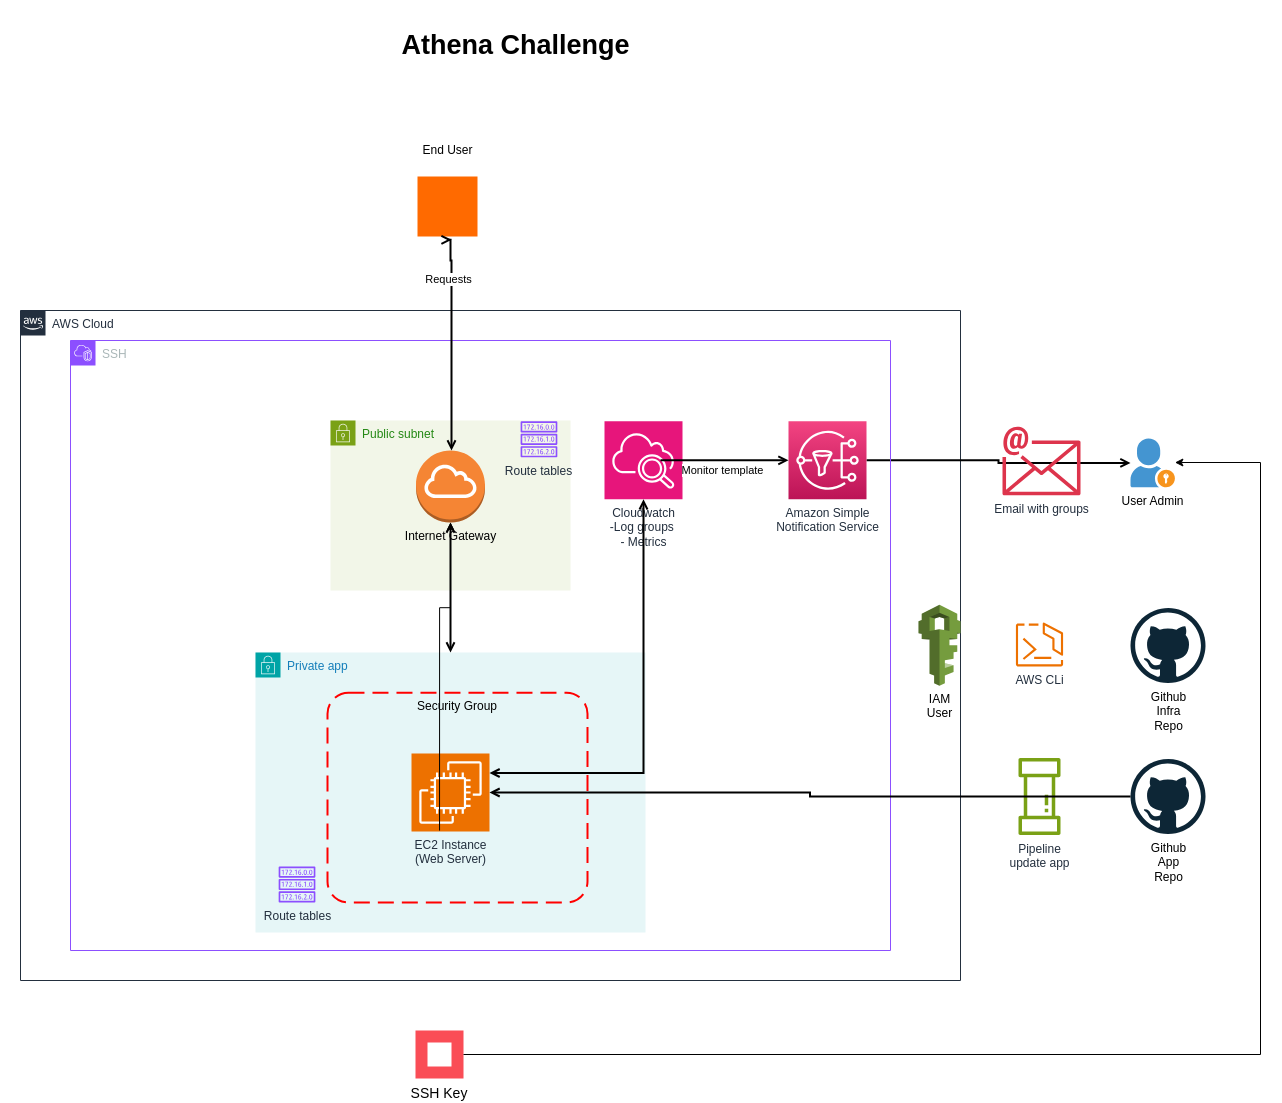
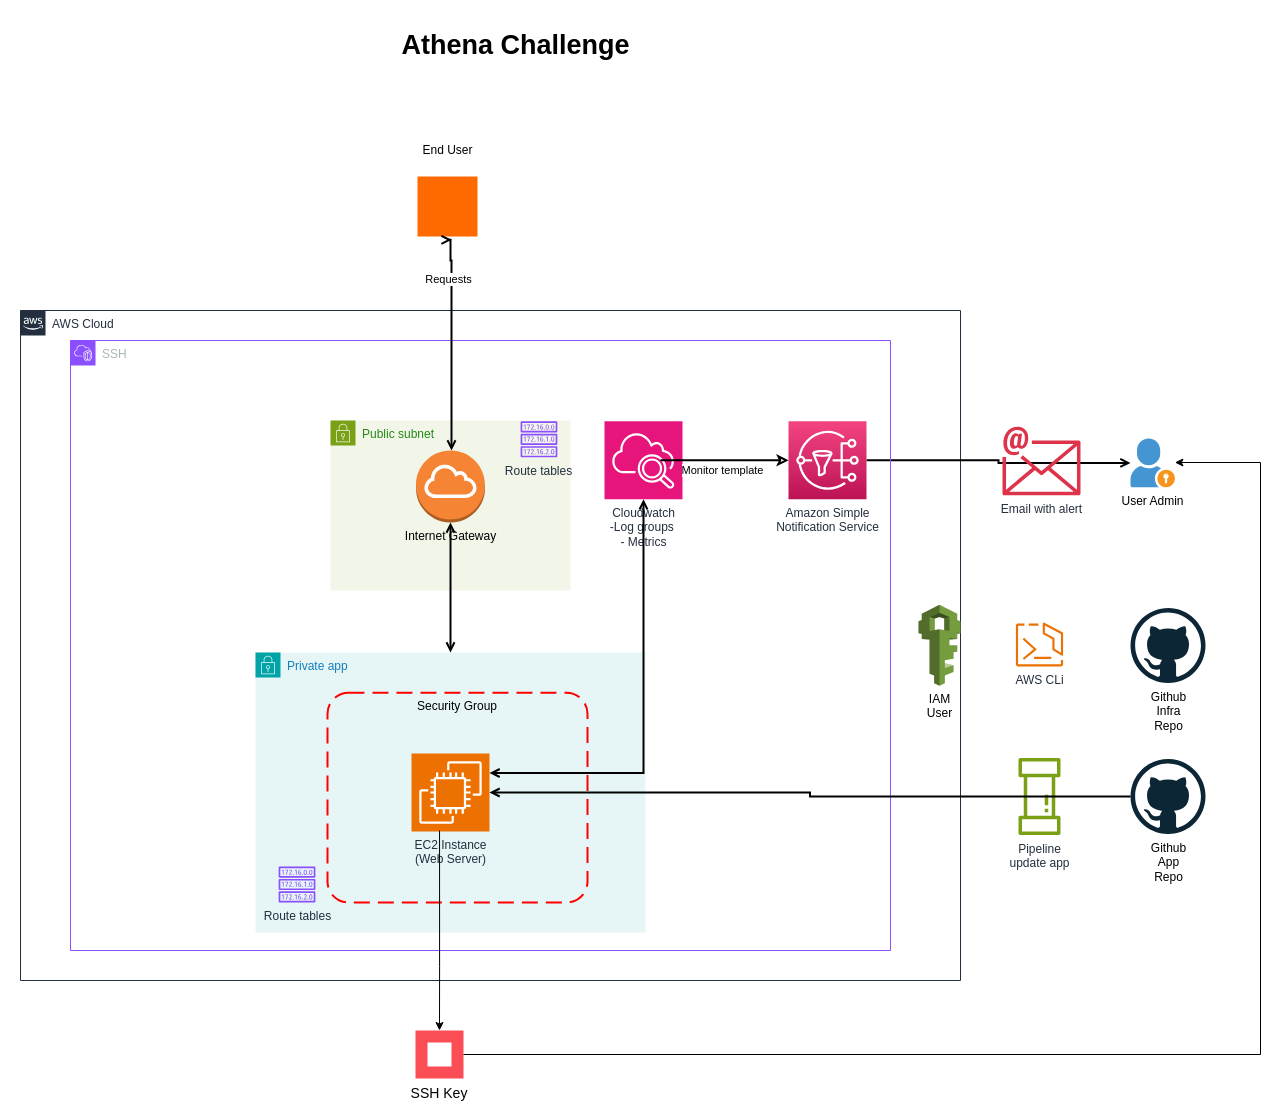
edge "Cloudwatch -Log groups - Metrics" -> "Amazon Simple Notification Service": arrowhead open -> classic
node "Email with groups": label "Email with groups" -> "Email with alert"
edge "Security Group" -> "Internet Gateway": now "Security Group" -> "SSH Key"
